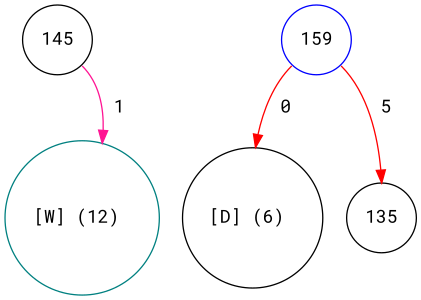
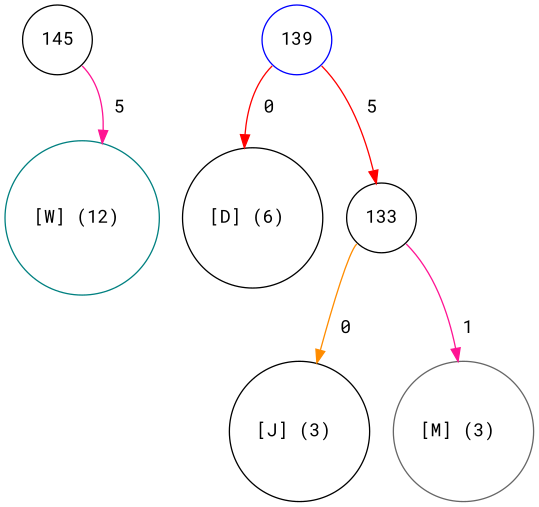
node "159": label "159" -> "139"
edge "145" -> "[W] (12)": label " 1" -> " 5"
node "135": label "135" -> "133"
node "[J] (3)": added
node "[M] (3)": added
